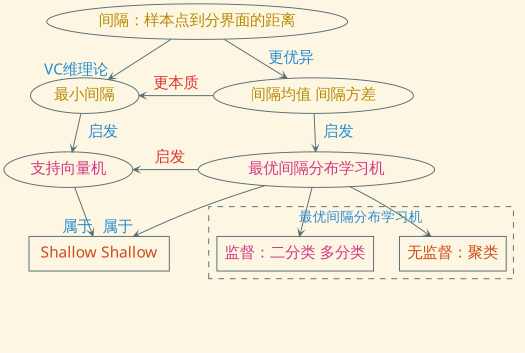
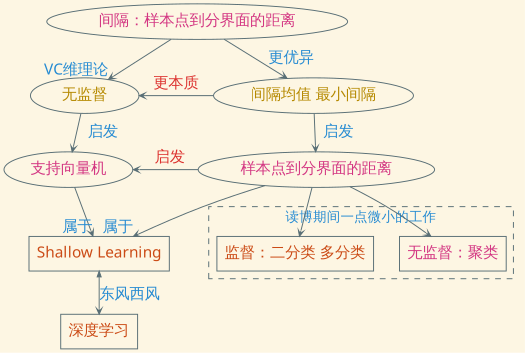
node "间隔：样本点到分界面的距离": fontcolor #b58900 -> #d33682
node "最小间隔": label "最小间隔" -> "无监督"
node "间隔均值 间隔方差": label "间隔均值 间隔方差" -> "间隔均值 最小间隔"
node "最优间隔分布学习机": label "最优间隔分布学习机" -> "样本点到分界面的距离"
cluster "最优间隔分布学习机": label "最优间隔分布学习机" -> "读博期间一点微小的工作"
node "Shallow Shallow": label "Shallow Shallow" -> "Shallow Learning"
node "监督：二分类 多分类": fontcolor #d33682 -> #cb4b16
node "无监督：聚类": fontcolor #cb4b16 -> #d33682
node "深度学习": added
